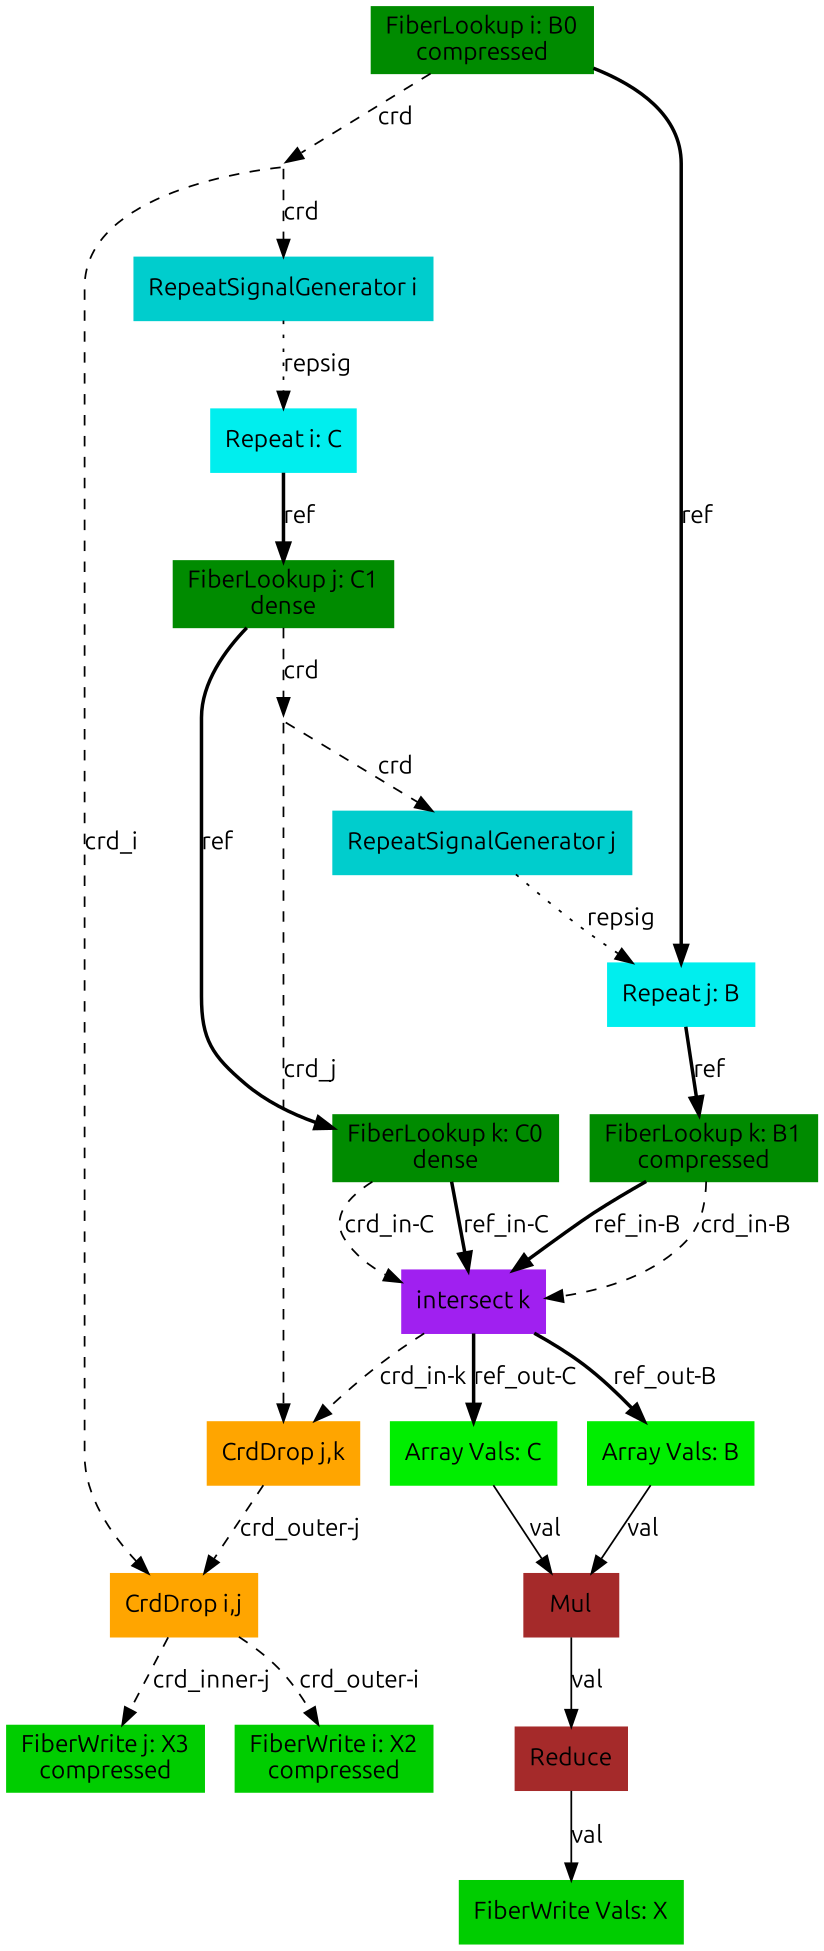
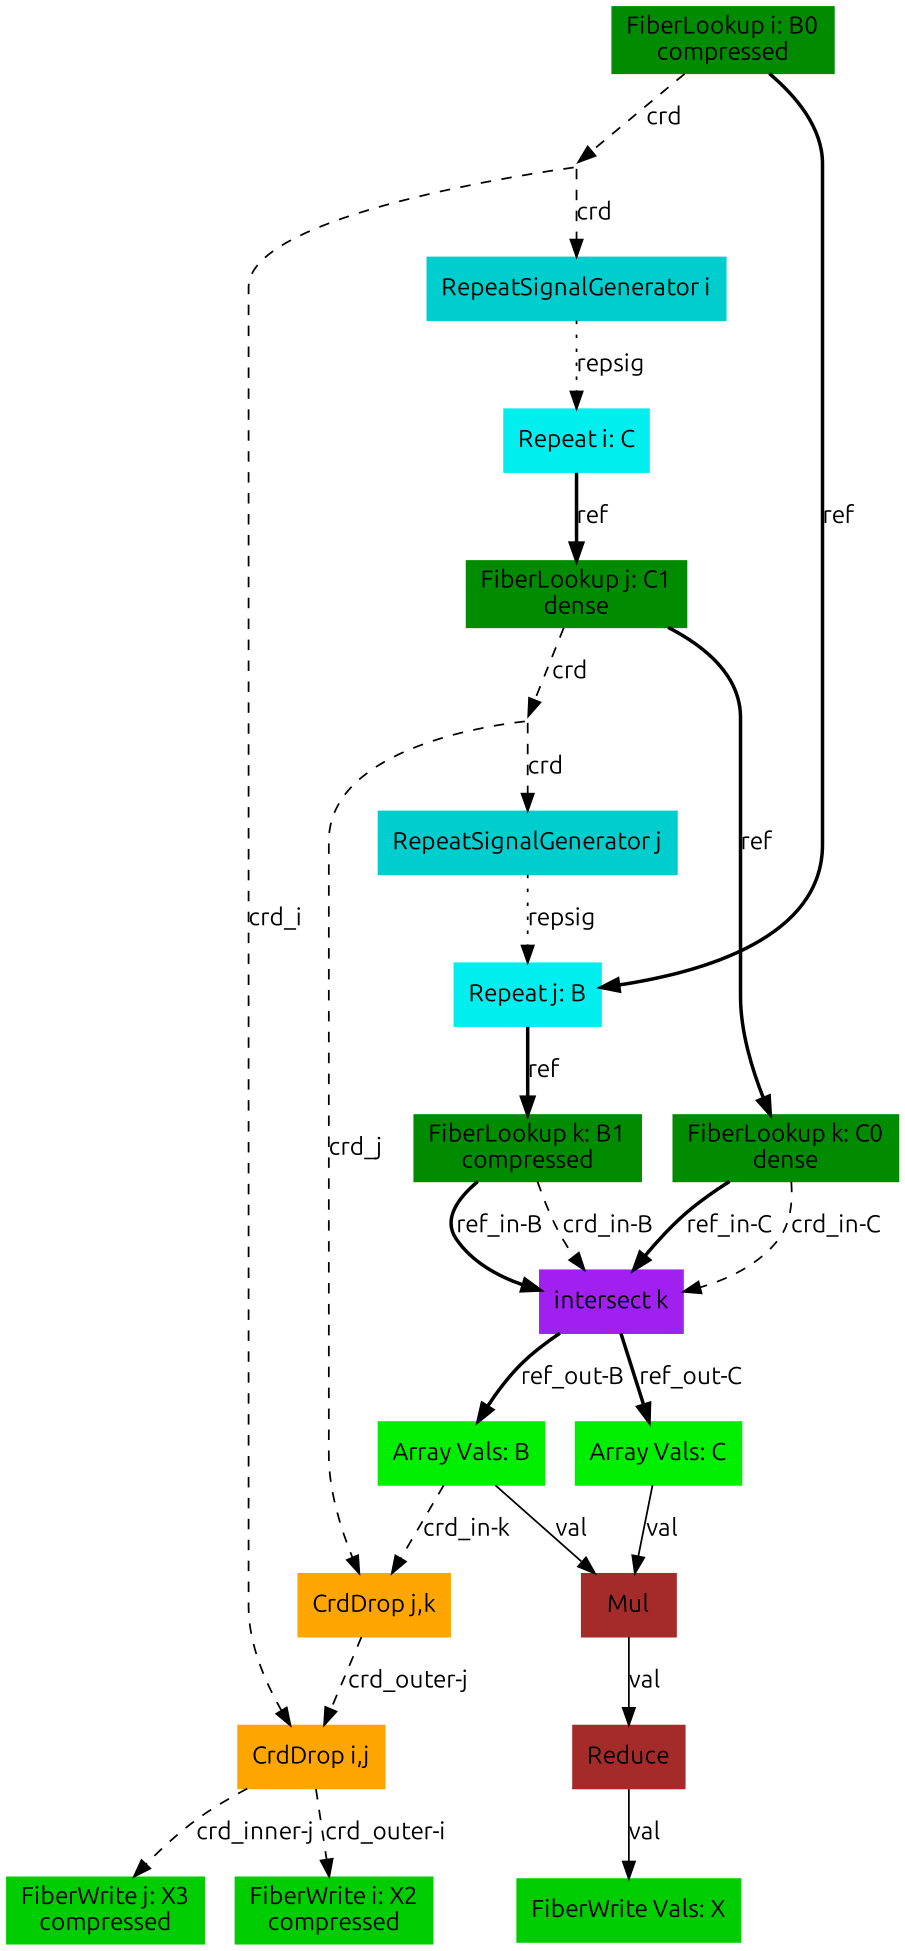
edge "intersect k" -> "CrdDrop j,k": now "Array Vals: B" -> "CrdDrop j,k"
